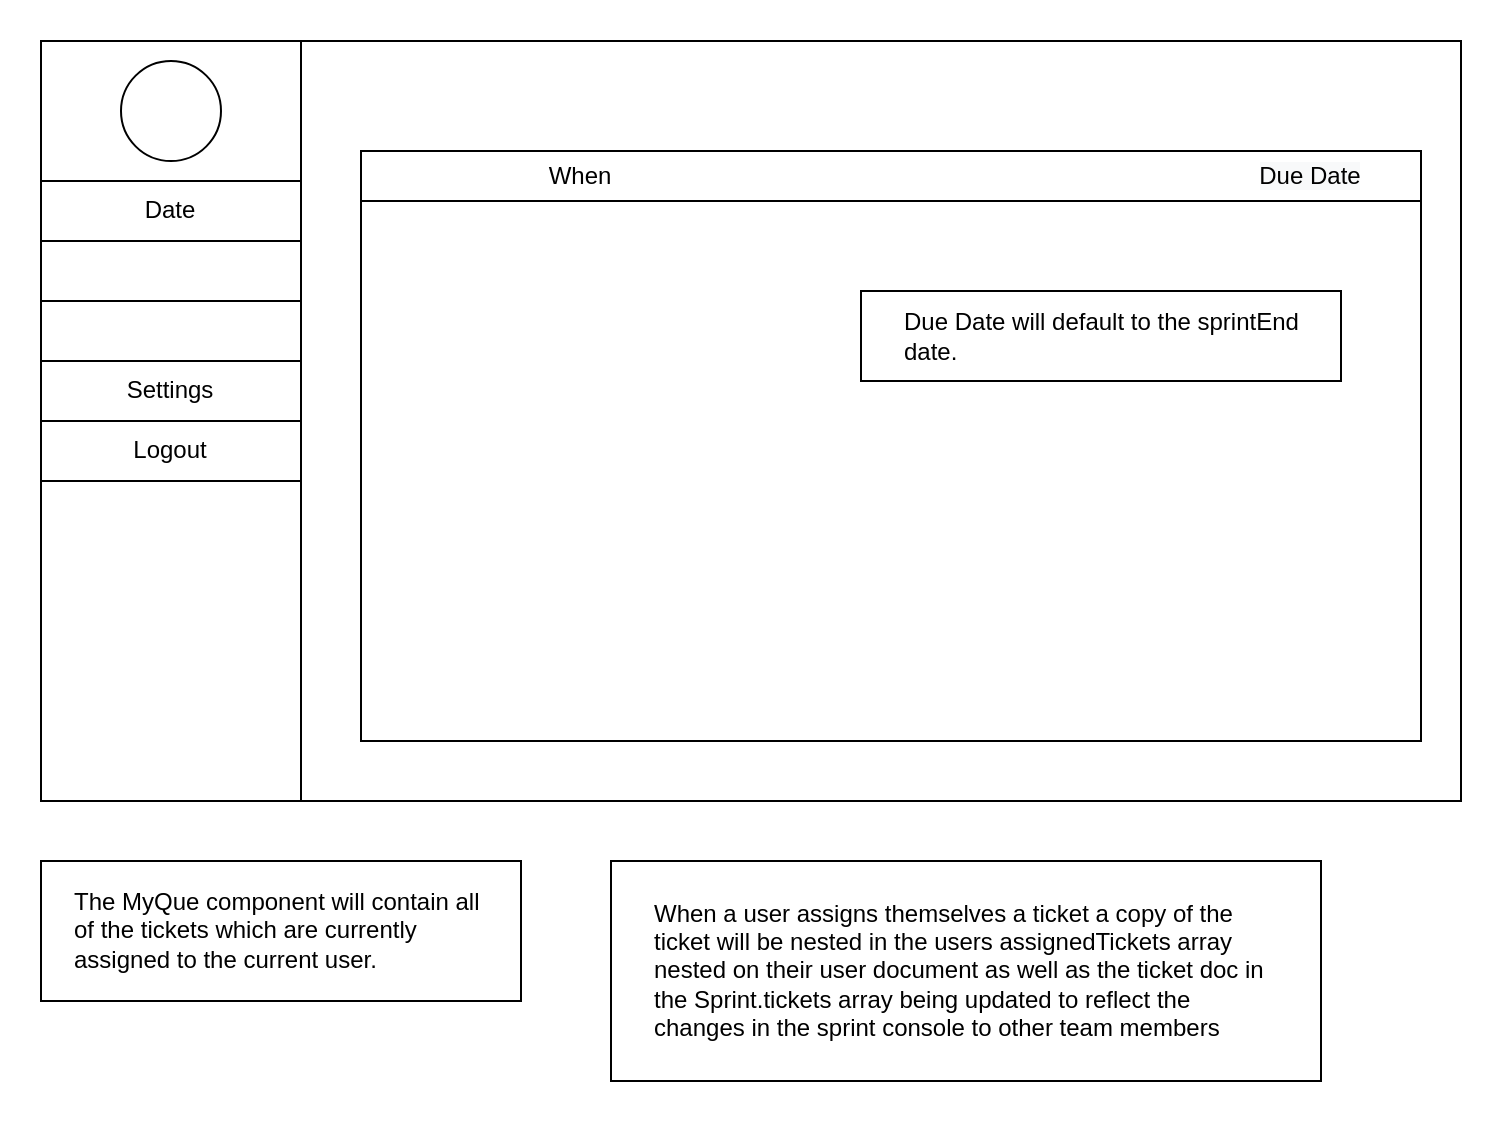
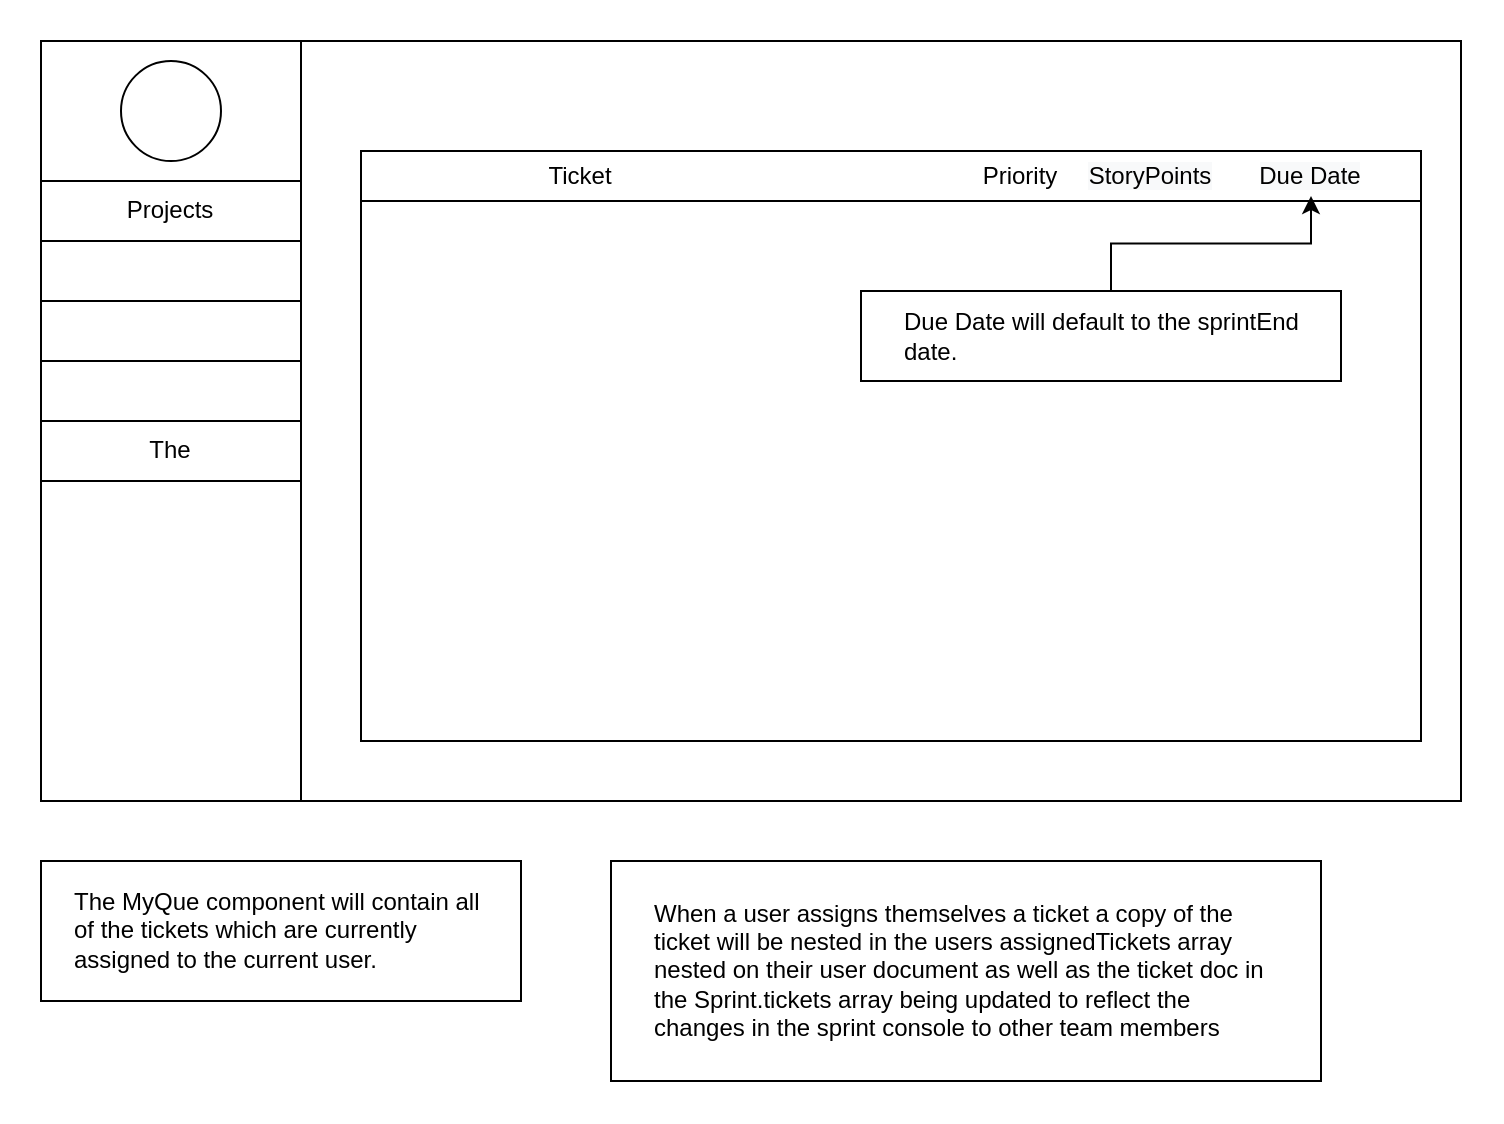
node "Priority": added
node "StoryPoints": added
node "When": label "When" -> "Ticket"
node "Date": label "Date" -> "Projects"
edge "Due Date will default to the sprintEnd date." -> "Due Date": added
node "Settings": removed
node "Logout": label "Logout" -> "The"
